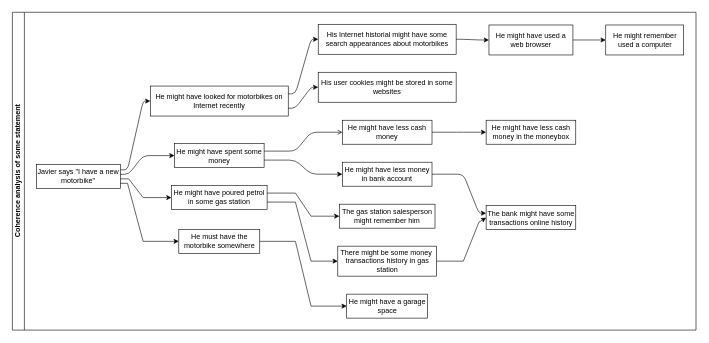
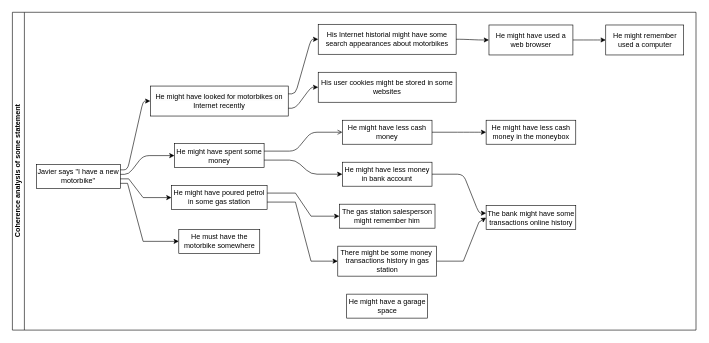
edge "He must have the motorbike somewhere" -> "He might have a garage space": removed
